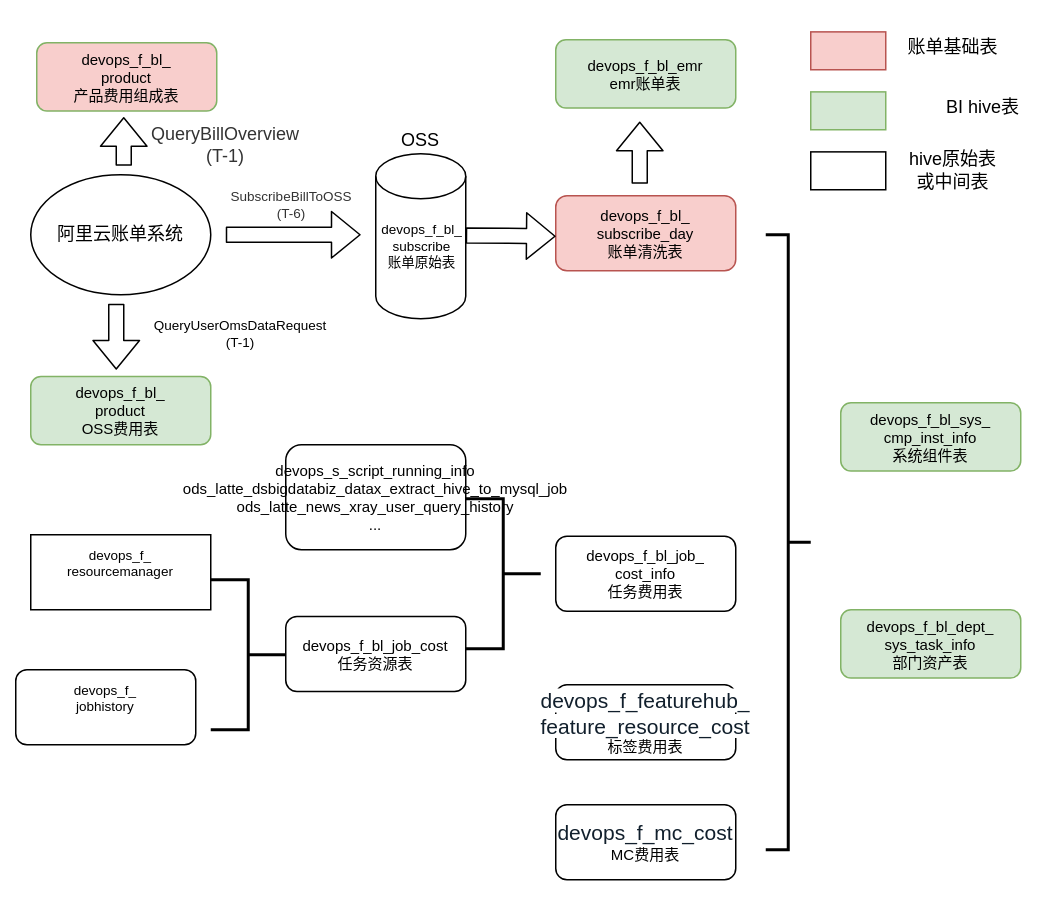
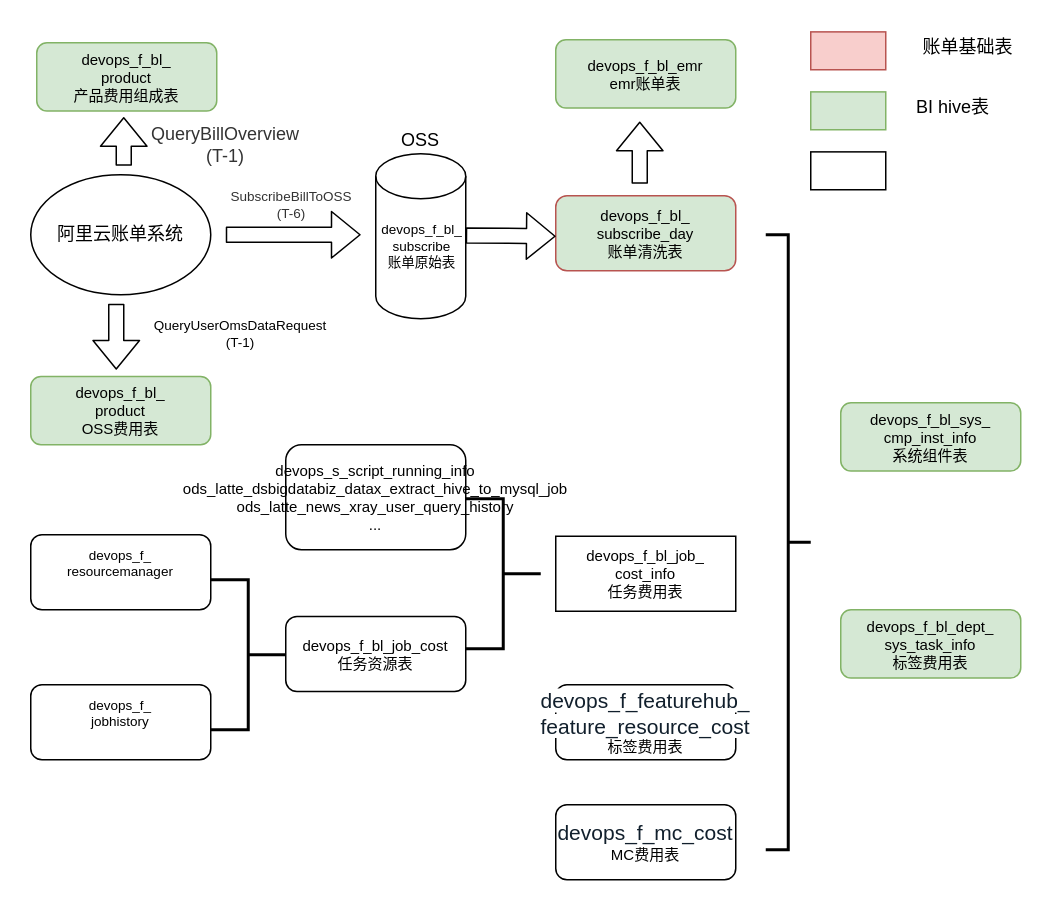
node "账单基础表": moved (953, 47) -> (968, 47)
node "devops_f_bl_ product 产品费用组成表": fillcolor #f8cecc -> #d5e8d4
node "BI hive表": moved (983, 107) -> (953, 107)
node "hive原始表或中间表": removed
node "devops_f_bl_ subscribe_day 账单清洗表": fillcolor #f8cecc -> #d5e8d4
node "devops_f_ resourcemanager": shape rectangle -> rounded rectangle
node "devops_f_bl_job_ cost_info 任务费用表": shape rounded rectangle -> rectangle
node "devops_f_bl_dept_ sys_task_info 部门资产表": label "devops_f_bl_dept_ sys_task_info 部门资产表" -> "devops_f_bl_dept_ sys_task_info 标签费用表"
node "devops_f_ jobhistory": moved (106, 707) -> (121, 722)
